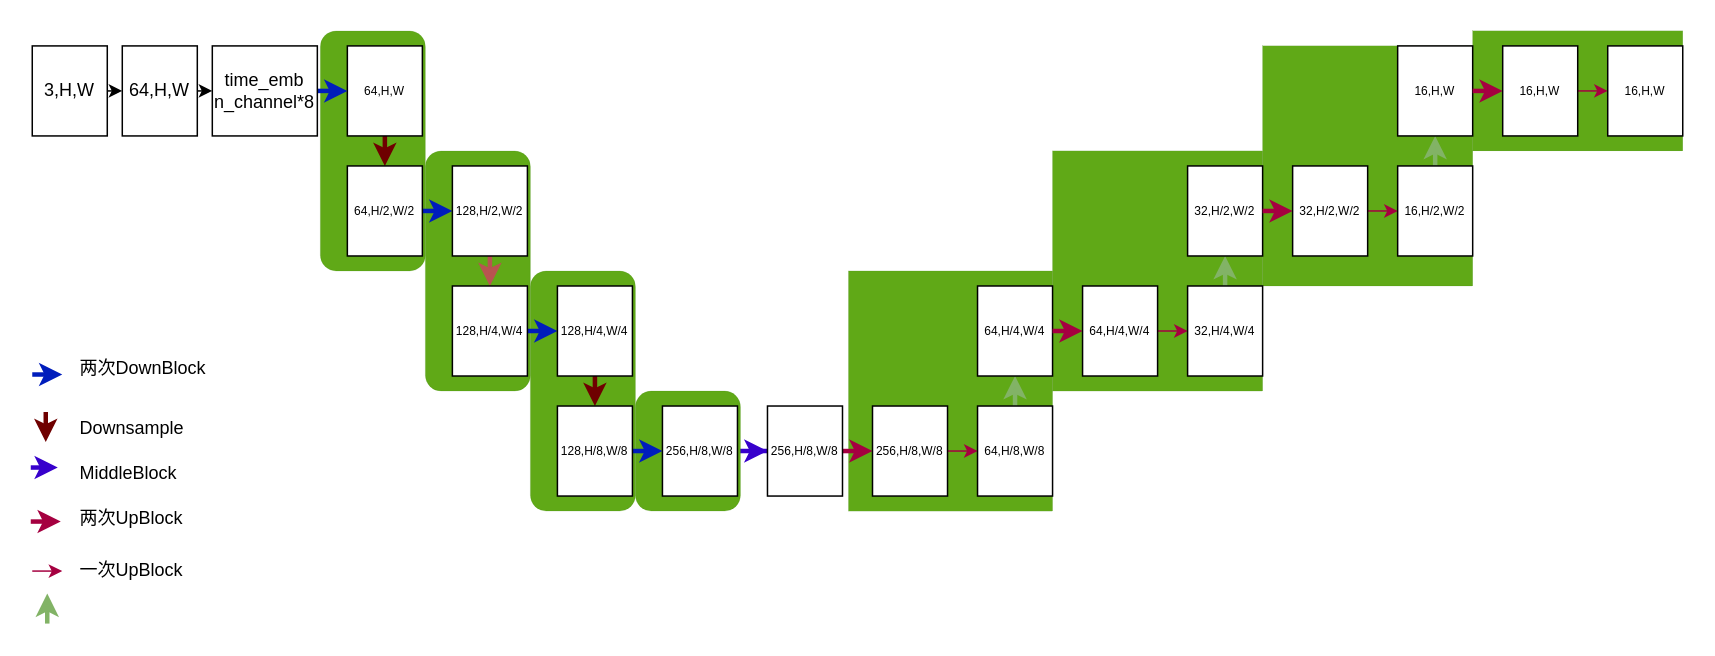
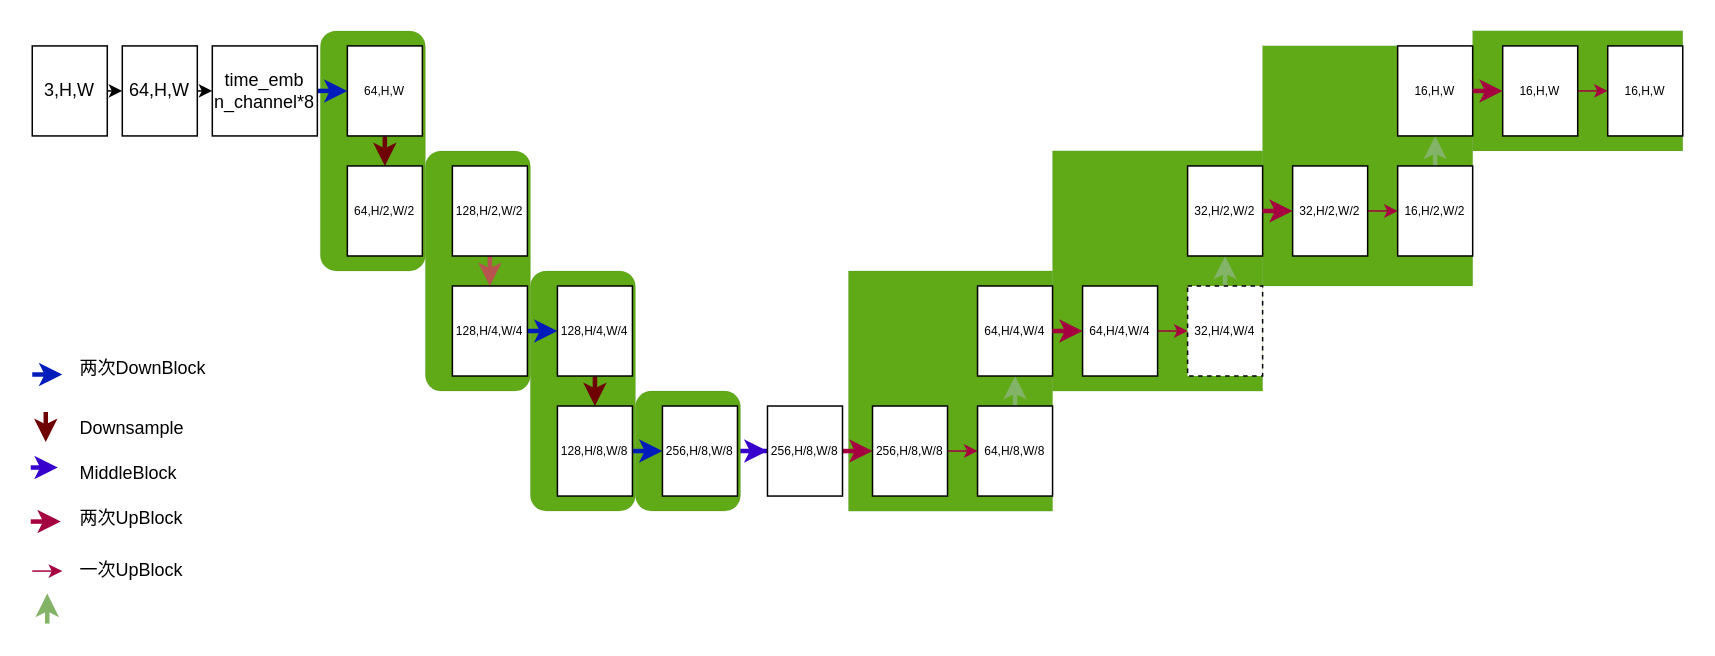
edge "64,H/2,W/2" -> "128,H/2,W/2": removed
node "32,H/4,W/4": style solid -> dashed
